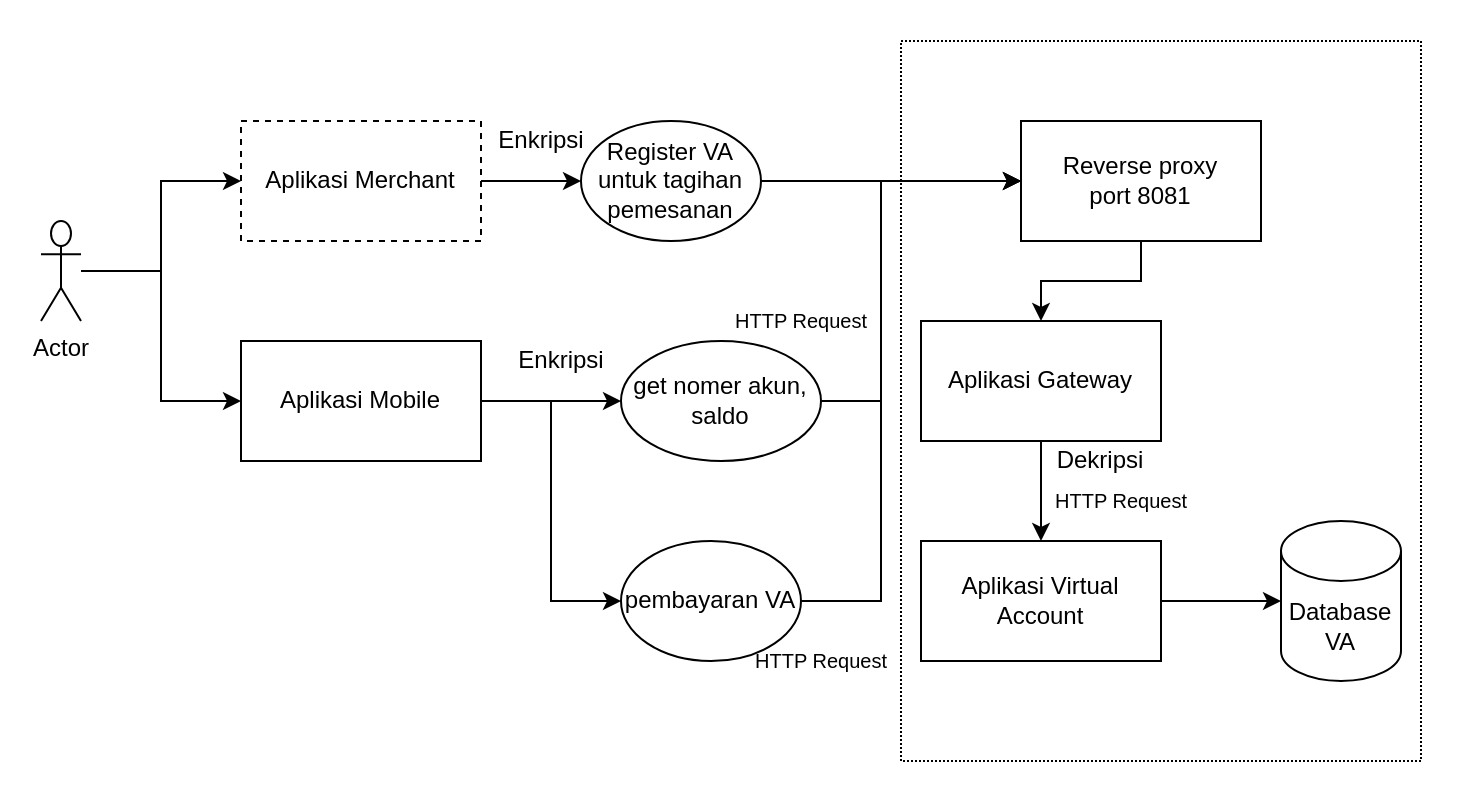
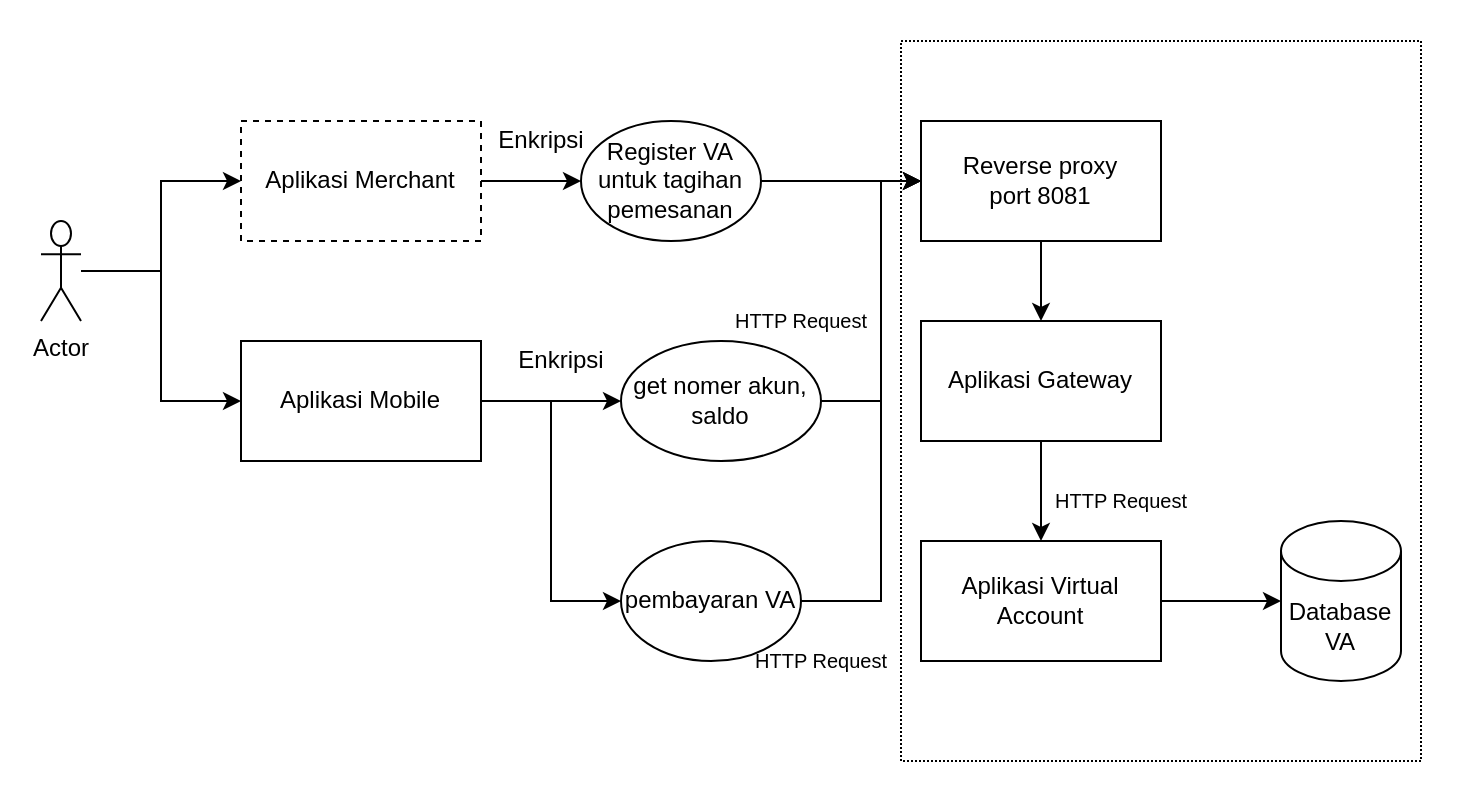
node "Reverse proxy port 8081": moved (1141, 181) -> (1041, 181)
node "Dekripsi": removed
